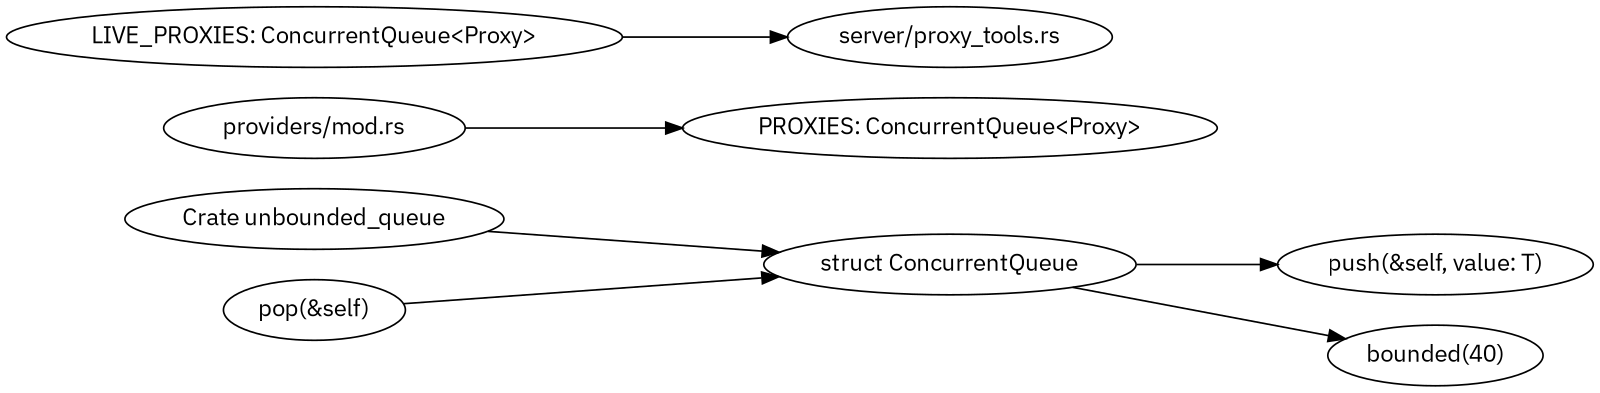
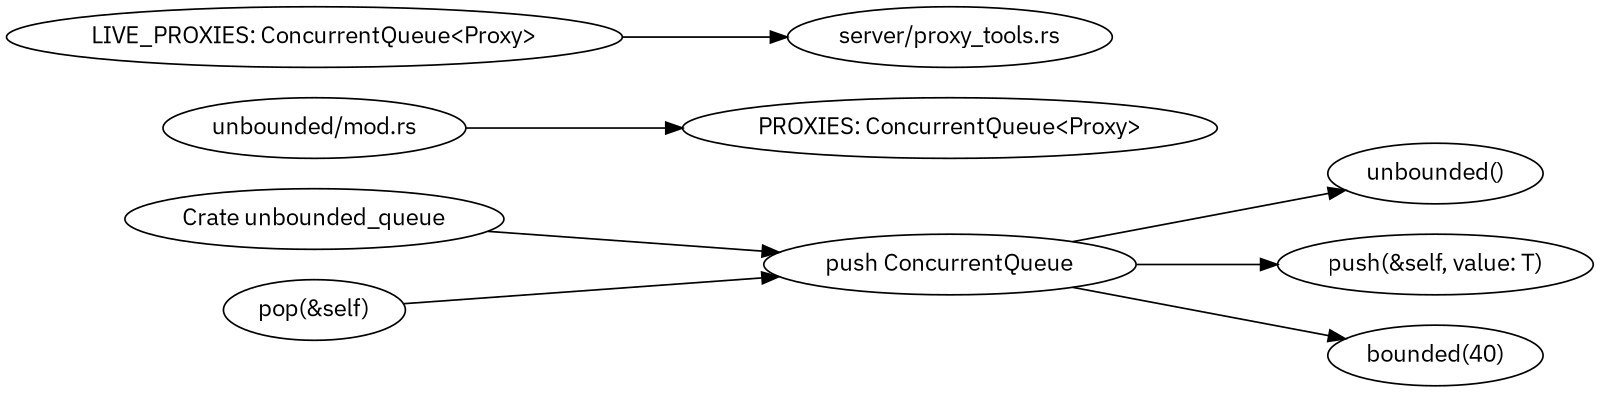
node "providers/mod.rs": label "providers/mod.rs" -> "unbounded/mod.rs"
node "unbounded()": added
node "struct ConcurrentQueue": label "struct ConcurrentQueue" -> "push ConcurrentQueue"
